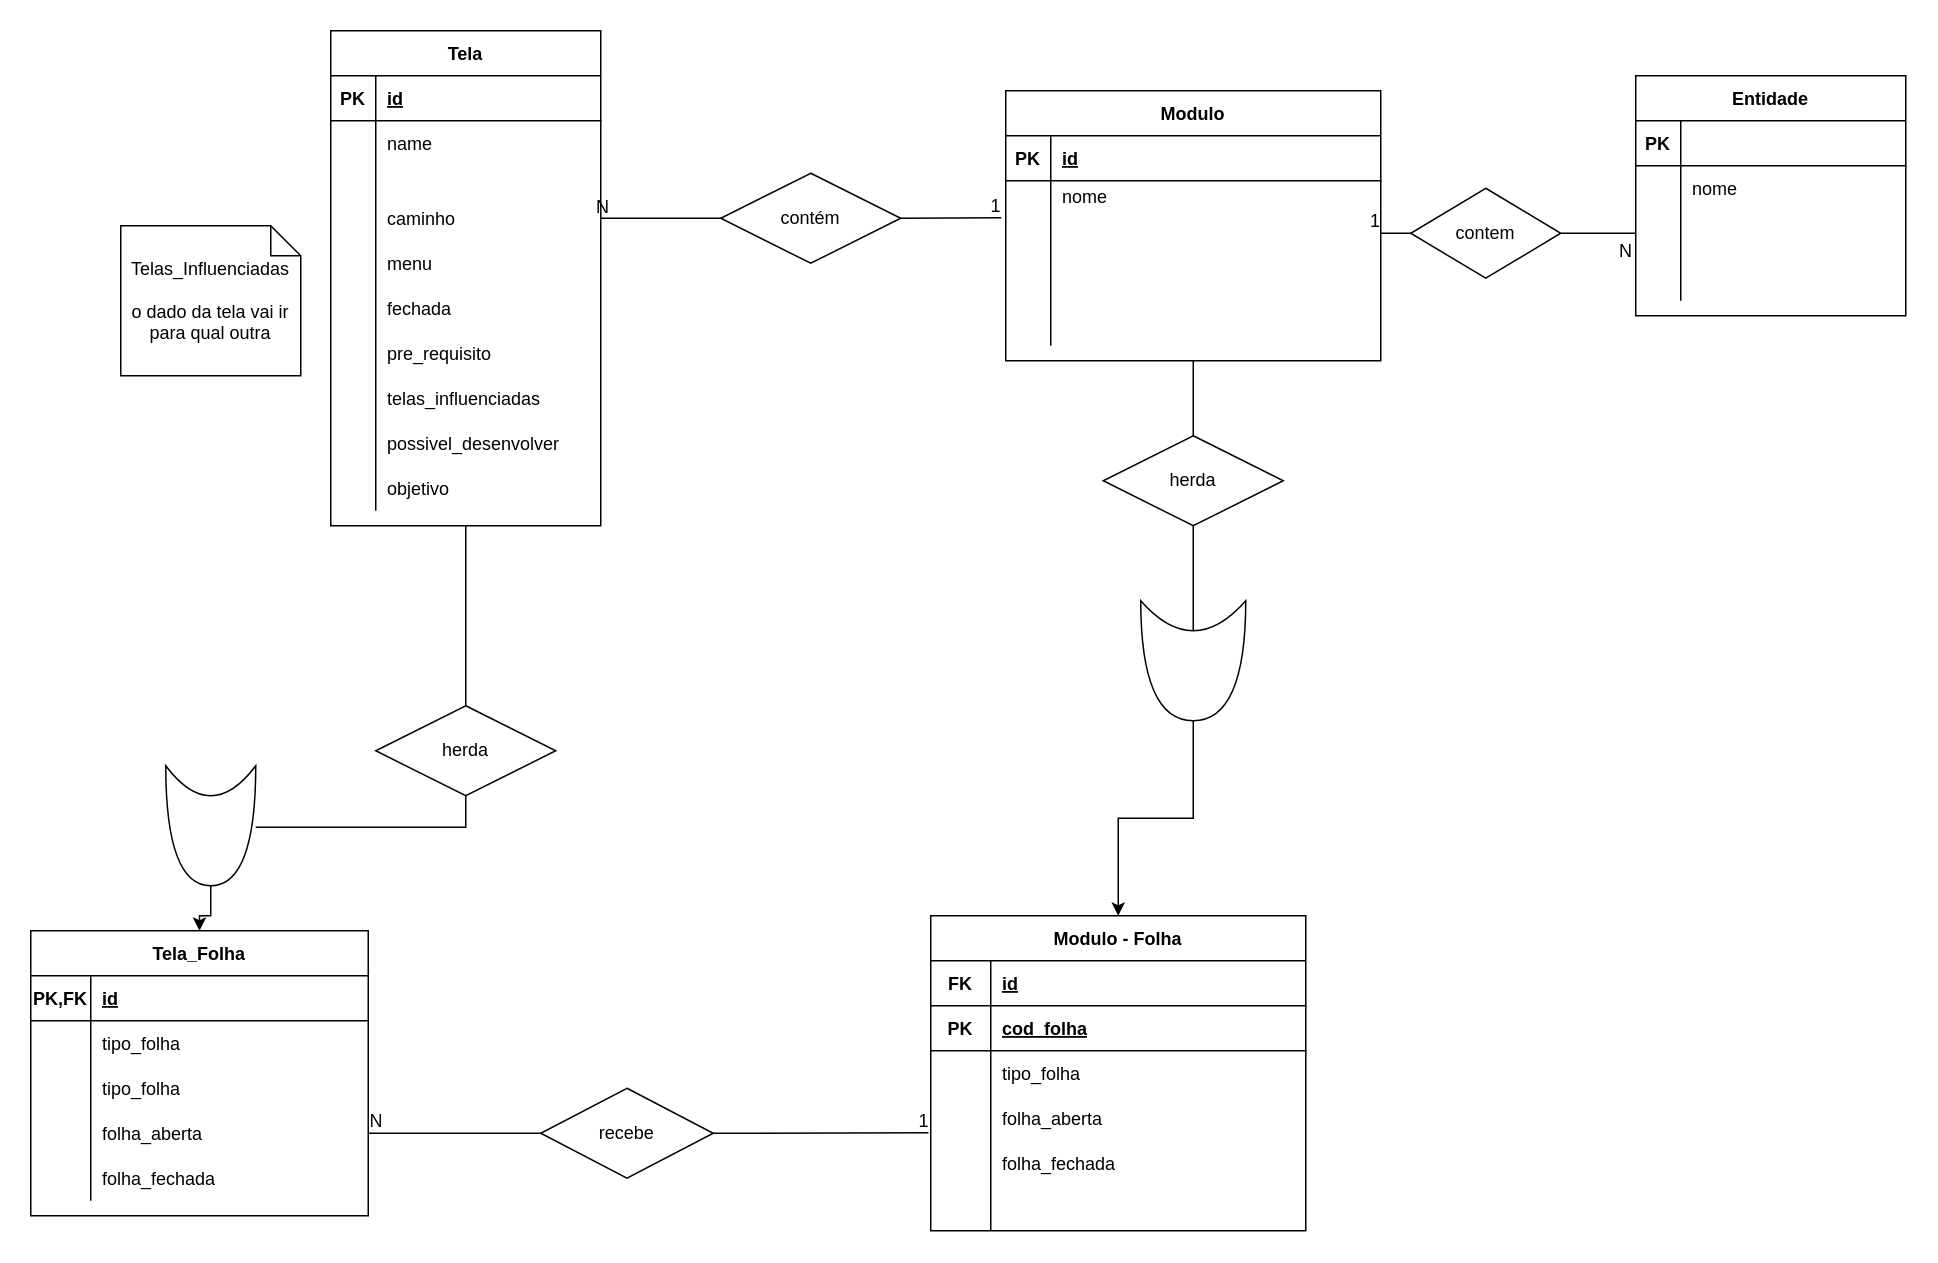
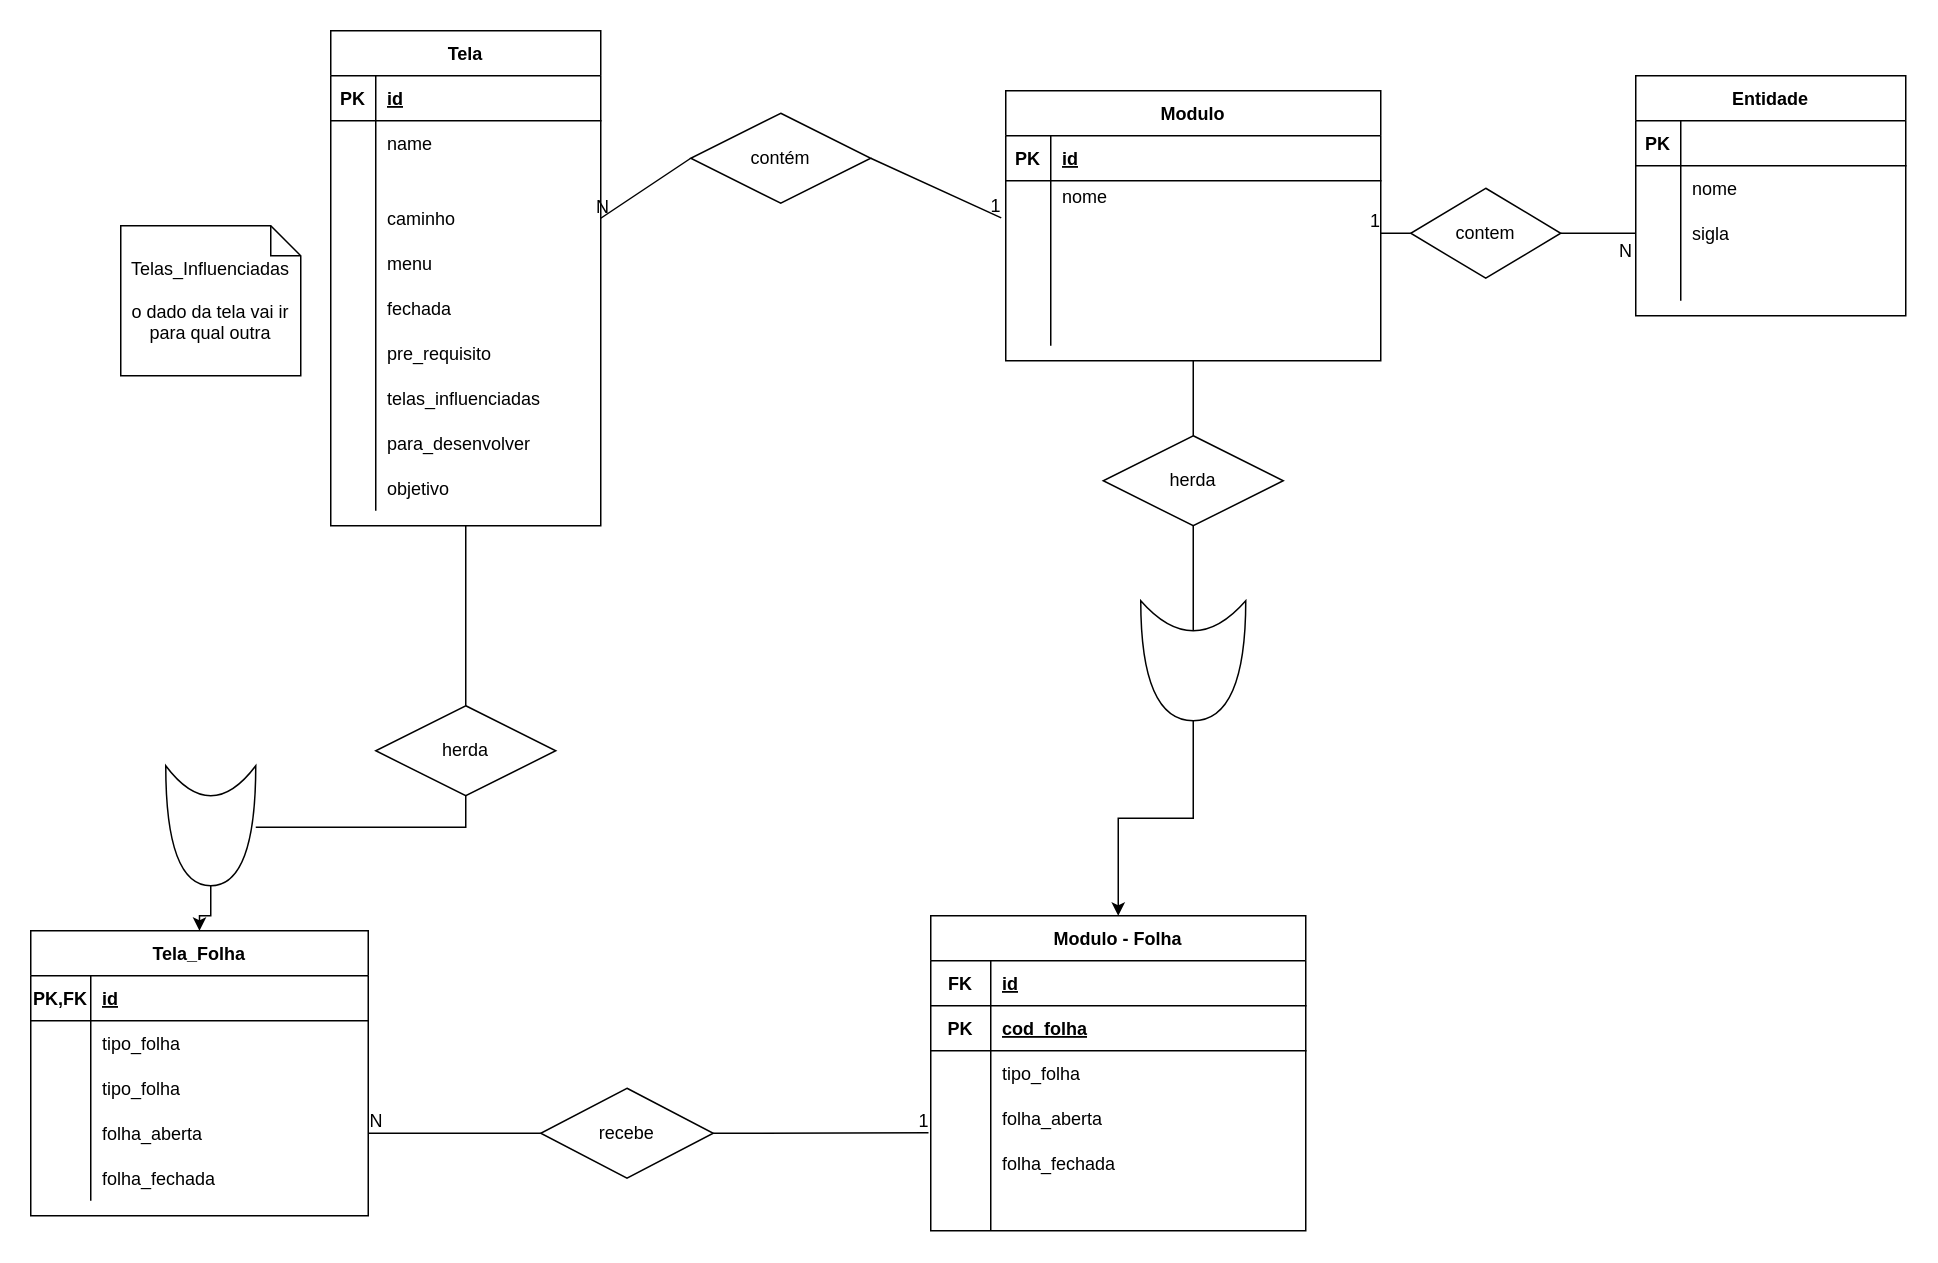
node "contém": moved (811, 218) -> (781, 158)
node "sigla": added
node "possivel_desenvolver": label "possivel_desenvolver" -> "para_desenvolver"
